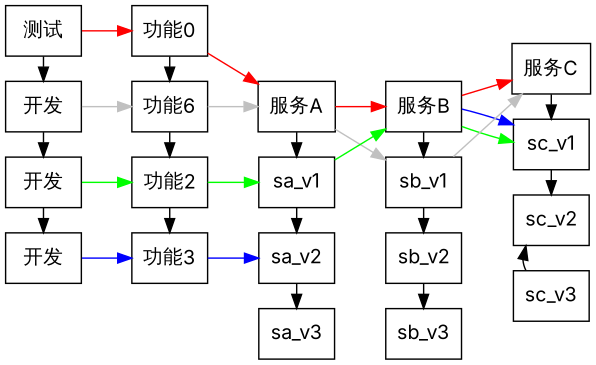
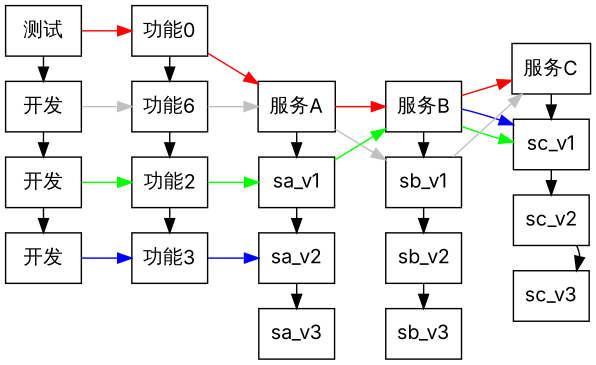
edge "sc_v3" -> "sc_v2": reversed
